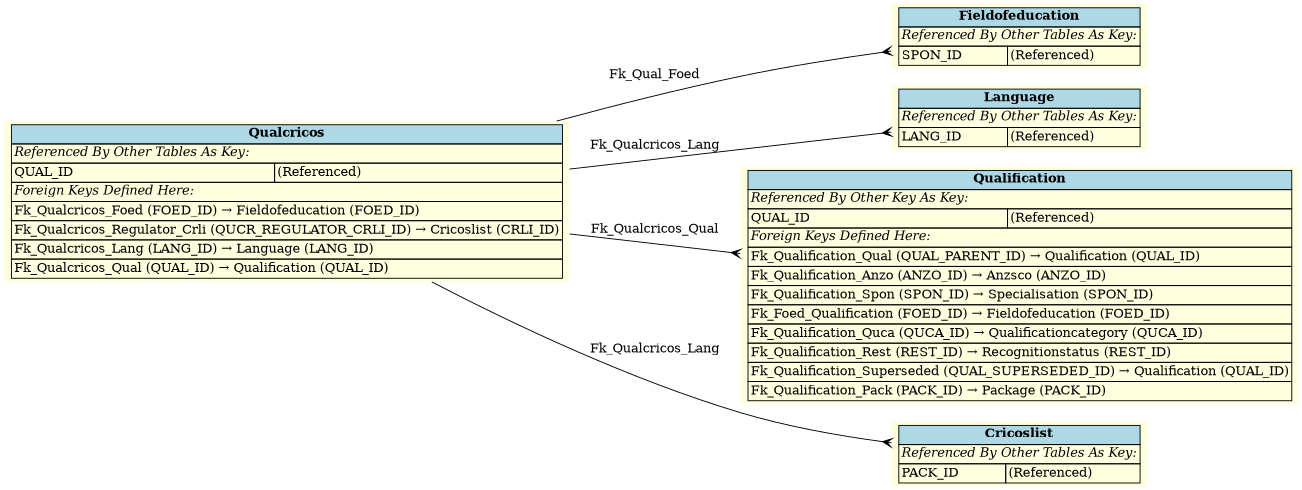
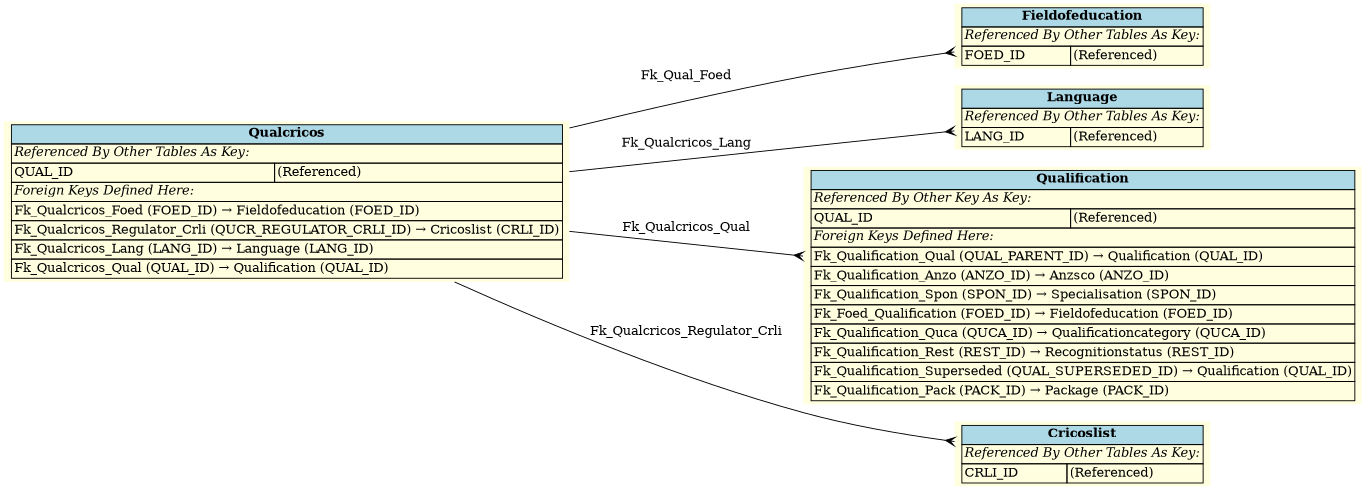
node "Fieldofeducation": text "SPON_ID" -> "FOED_ID"
edge "Qualcricos" -- "Cricoslist": label " Fk_Qualcricos_Lang " -> " Fk_Qualcricos_Regulator_Crli "
node "Cricoslist": text "PACK_ID" -> "CRLI_ID"
